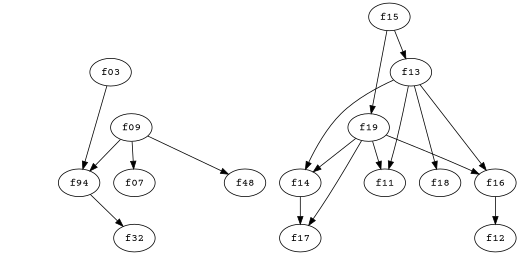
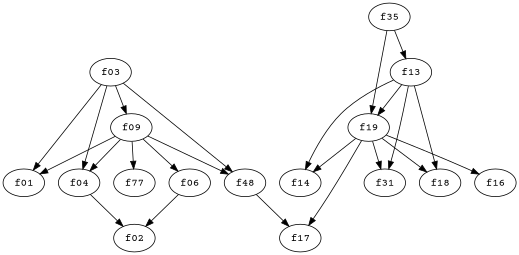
node "f15": label "f15" -> "f35"
edge "f03" -> "f09": added
edge "f13" -> "f16": now "f13" -> "f19"
edge "f03" -> "f48": added
edge "f19" -> "f18": added
node "f01": added
node "f94": label "f94" -> "f04"
node "f07": label "f07" -> "f77"
node "f06": added
node "f11": label "f11" -> "f31"
edge "f14" -> "f17": now "f48" -> "f17"
node "f32": label "f32" -> "f02"
node "f12": removed
